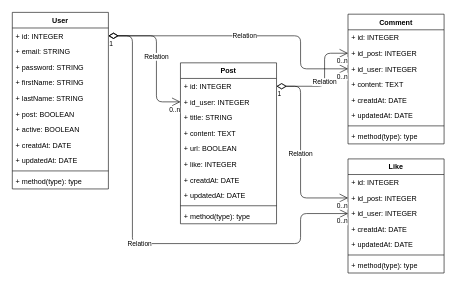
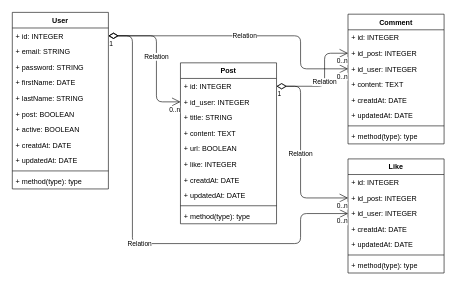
node "+ firstName: STRING": label "+ firstName: STRING" -> "+ firstName: DATE"
